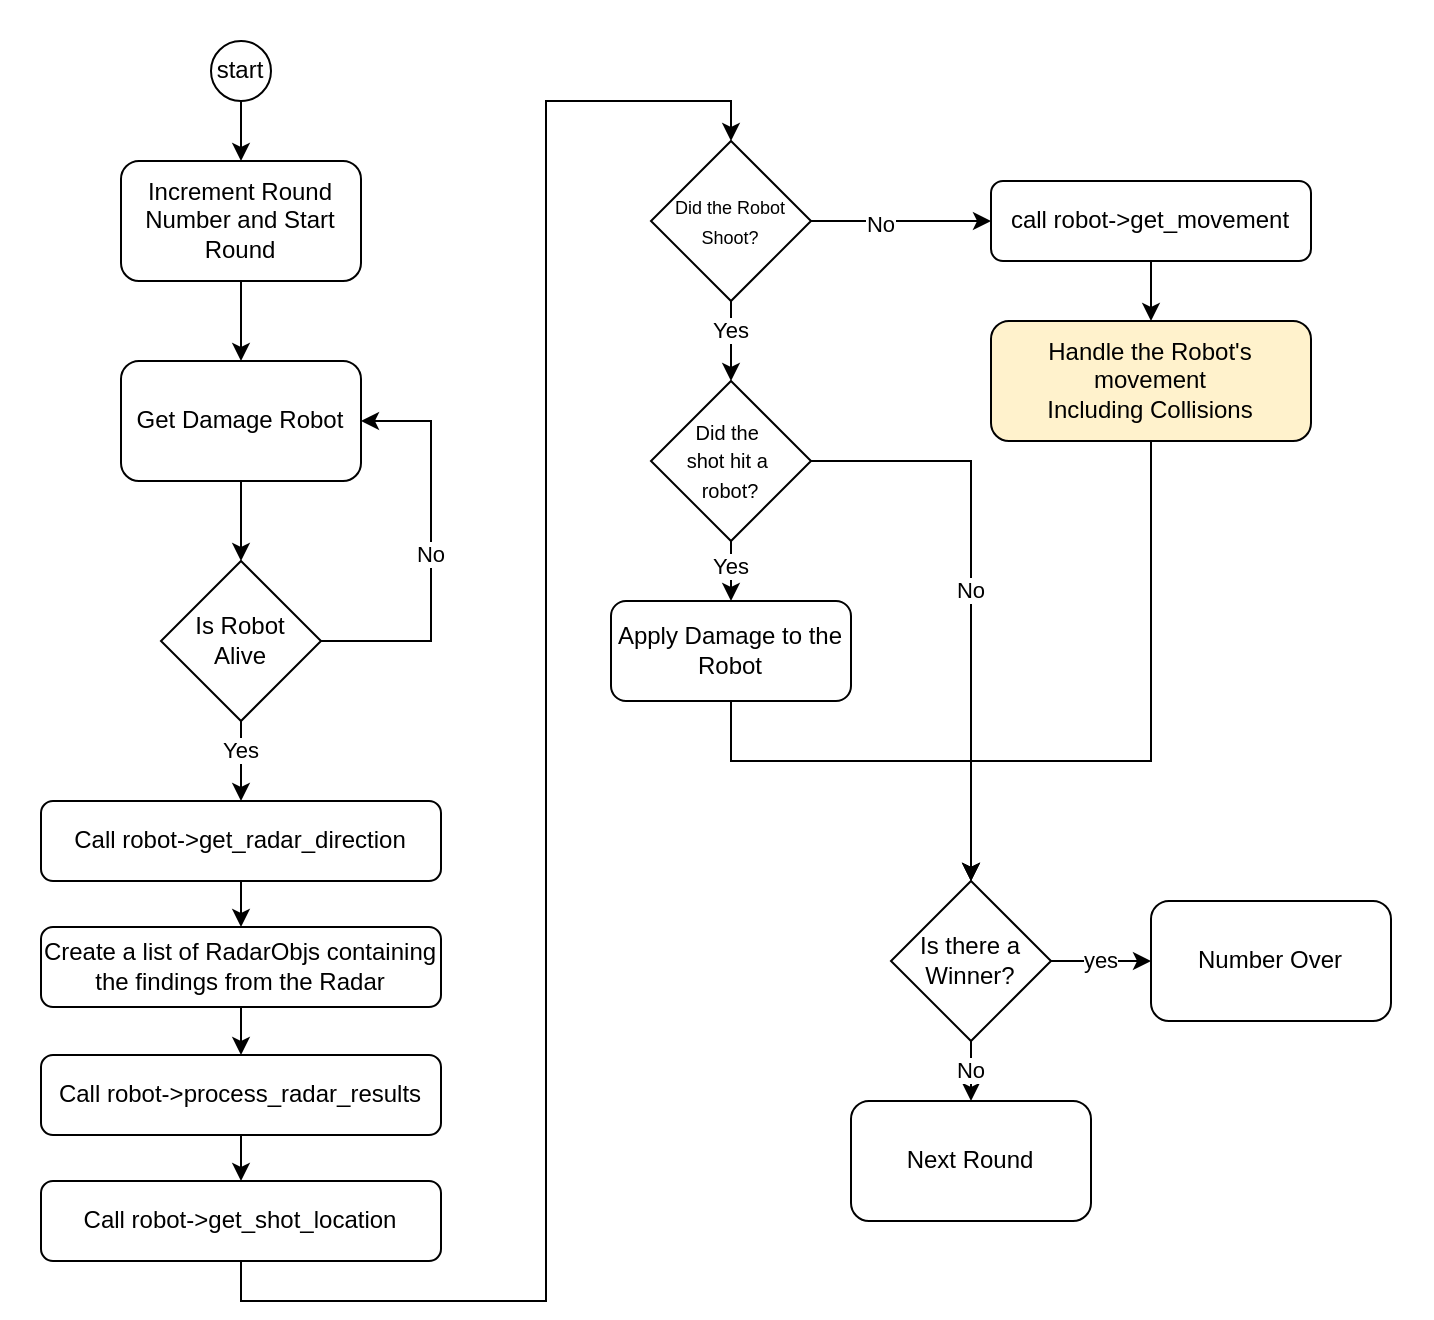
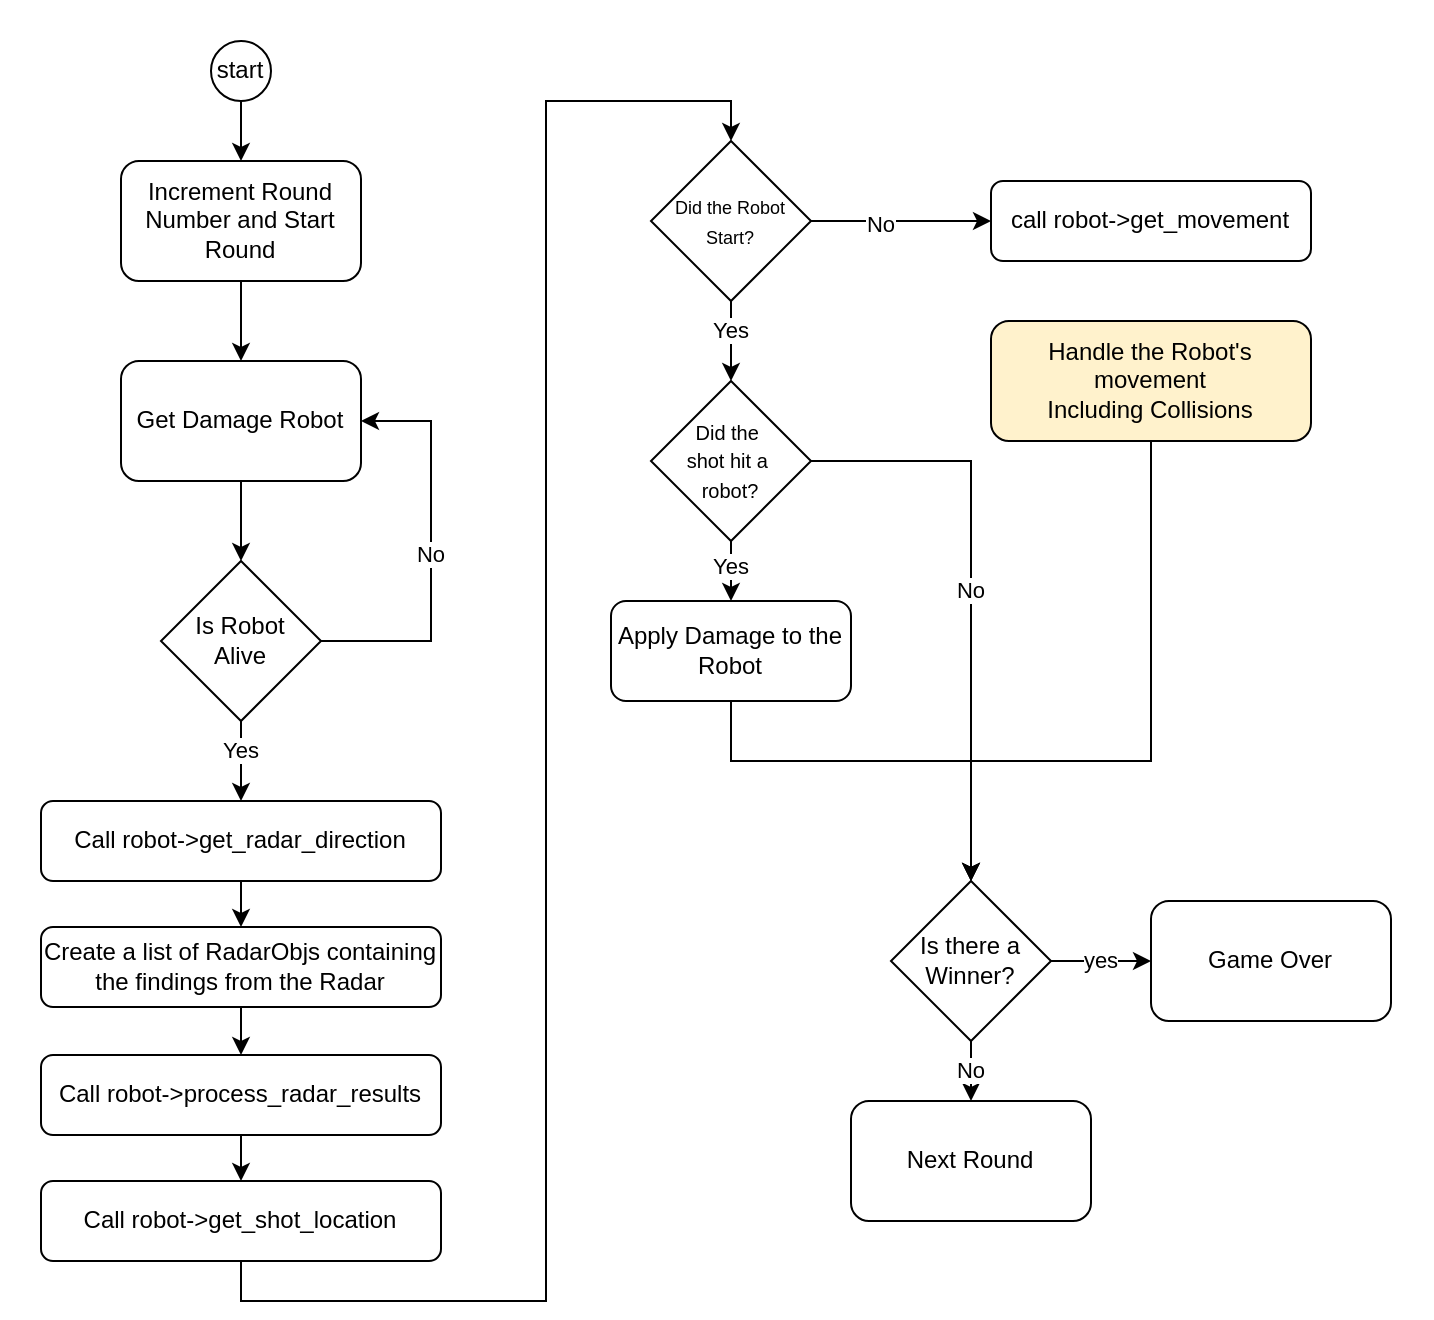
node "Did the Robot Shoot?": label "Did the Robot Shoot?" -> "Did the Robot Start?"
edge "call robot->get_movement" -> "Handle the Robot's movement Including Collisions": removed
node "Number Over": label "Number Over" -> "Game Over"
